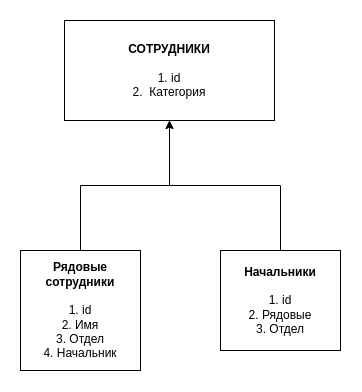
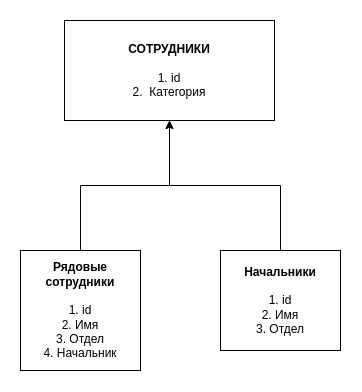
node "Начальники 1. id 2. Рядовые 3. Отдел": label "Начальники 1. id 2. Рядовые 3. Отдел" -> "Начальники 1. id 2. Имя 3. Отдел"
